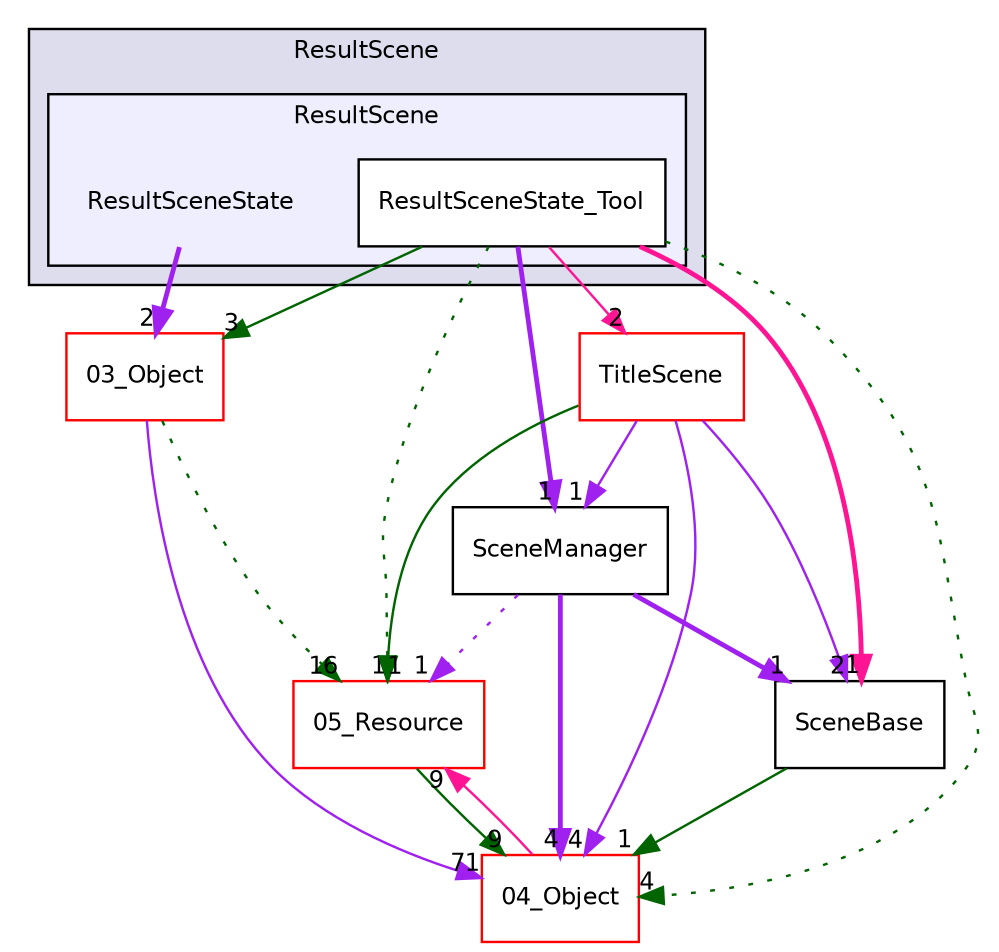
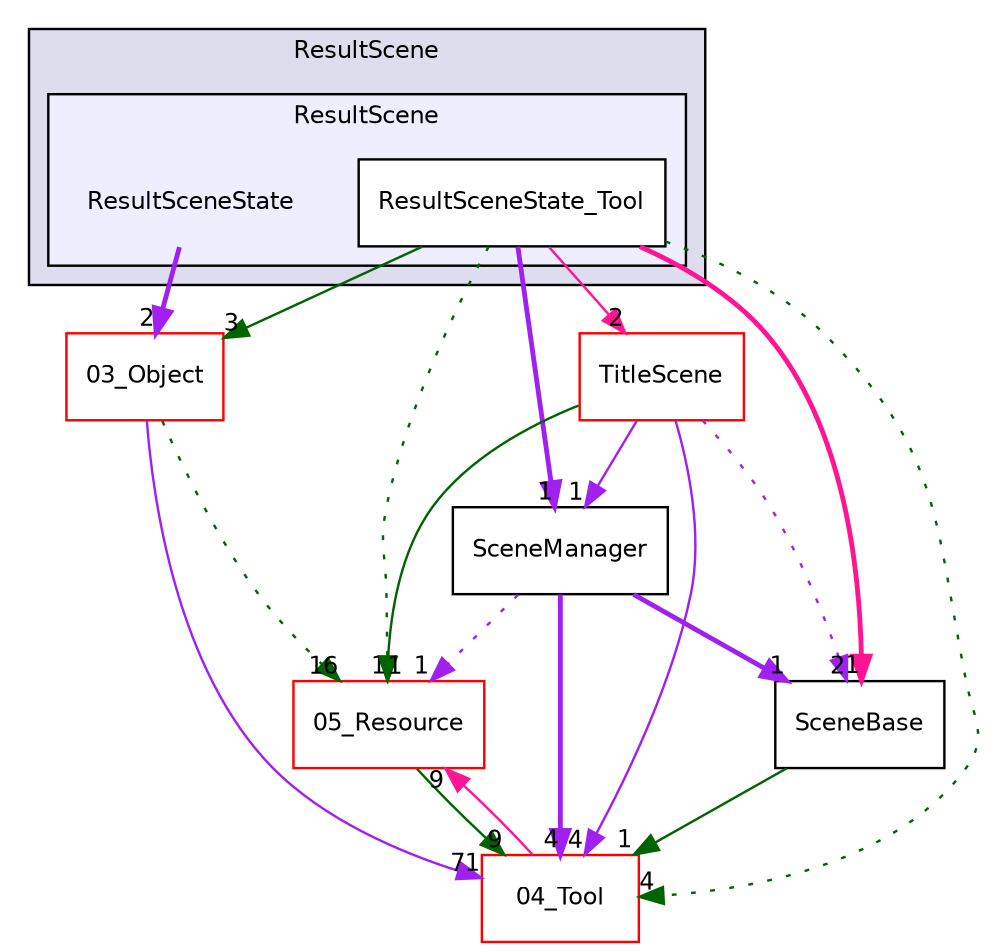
edge "TitleScene" -> "SceneBase": style solid -> dotted
node "04_Object": label "04_Object" -> "04_Tool"
